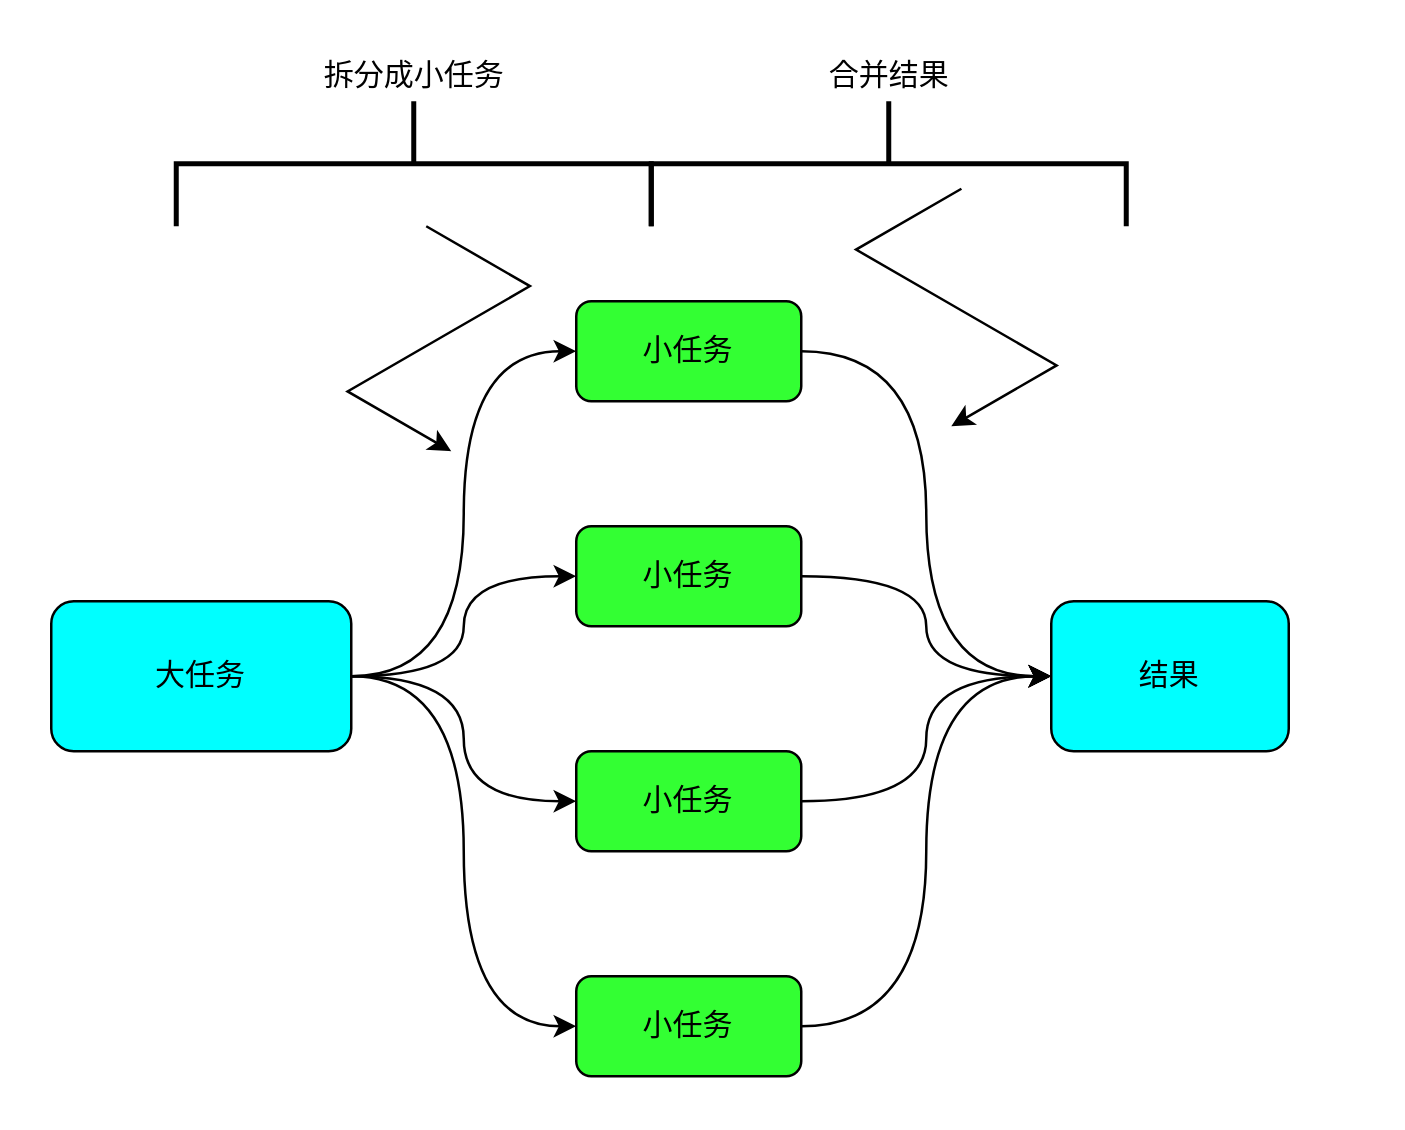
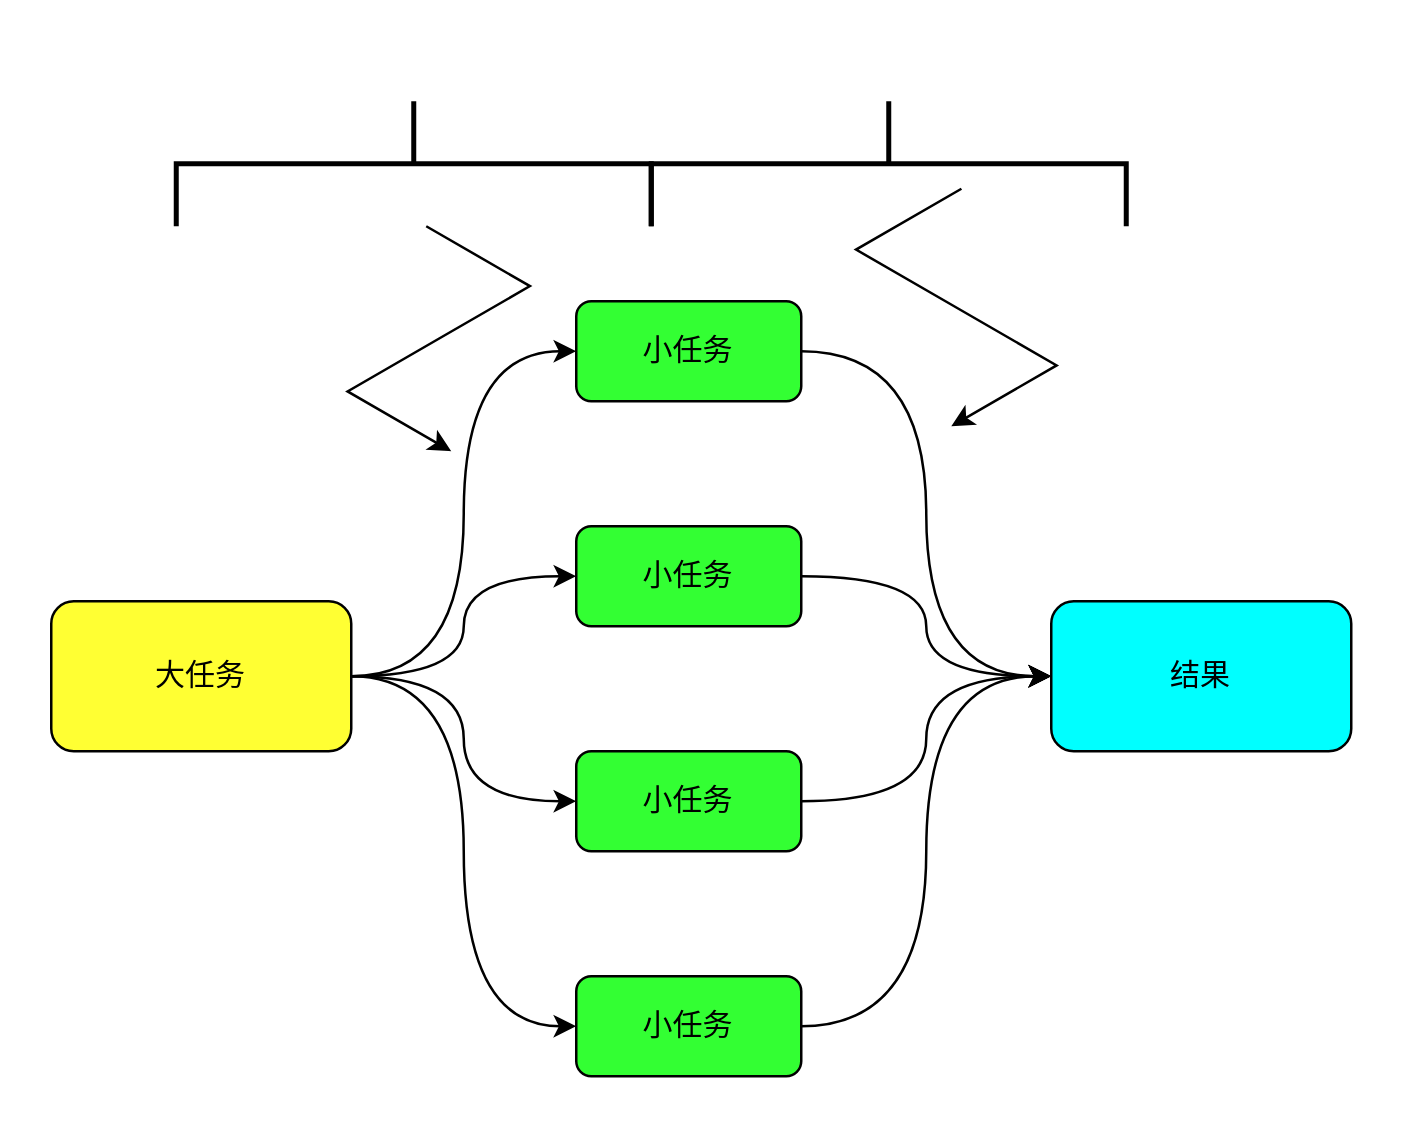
node "拆分成小任务": removed
node "合并结果": removed
node "大任务": fillcolor #00ffff -> #ffff33
node "结果": size 238x150 -> 300x150
